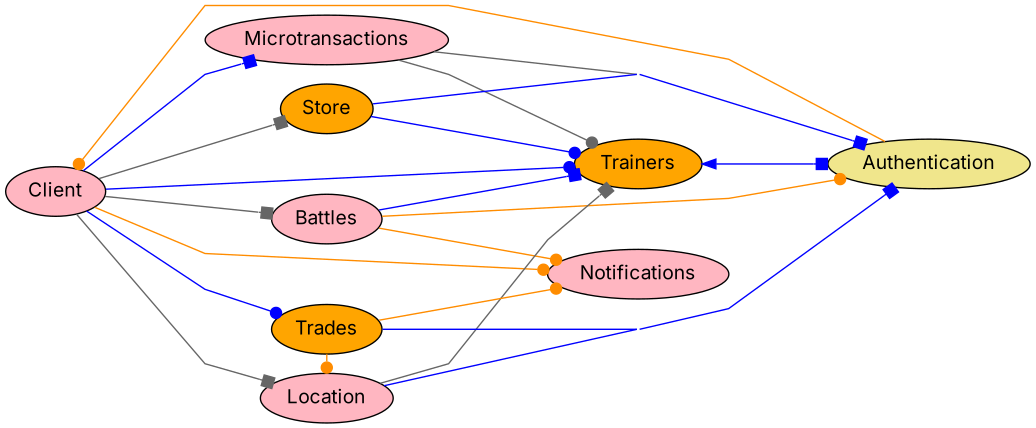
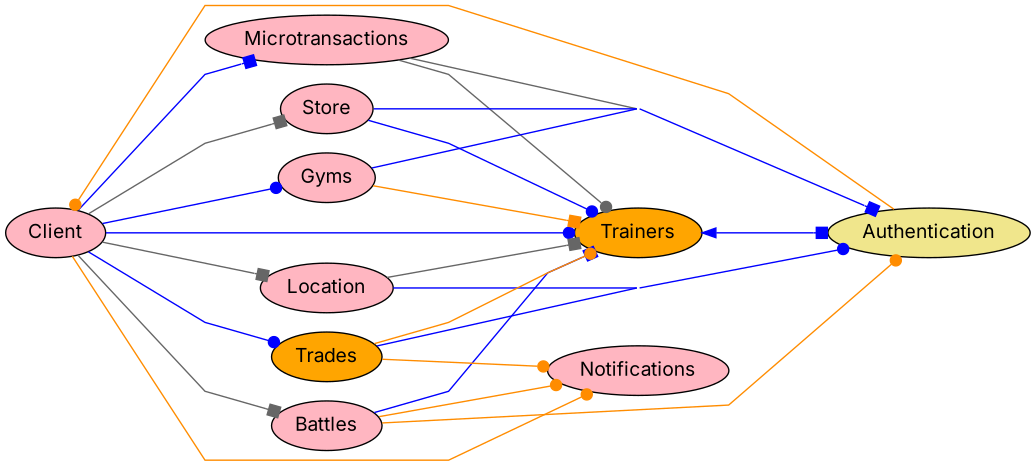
node "Store": fillcolor orange -> lightpink
node "Gyms": added
edge "Trades" -> "Location": now "Trades" -> "Trainers"
